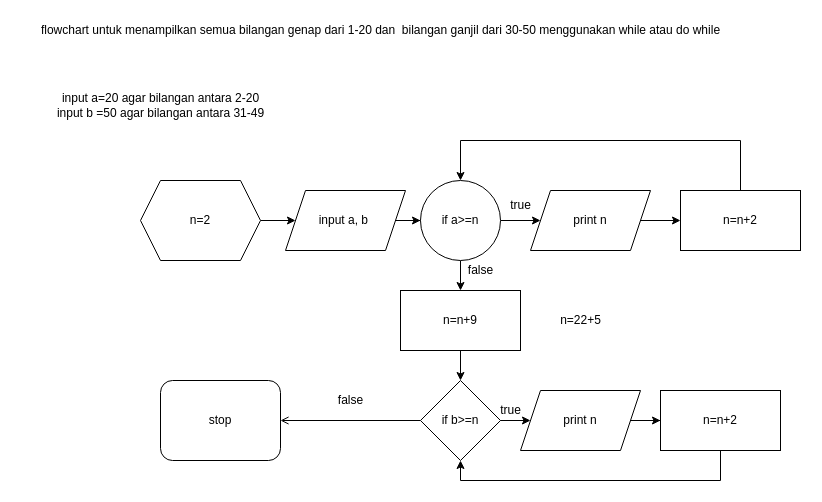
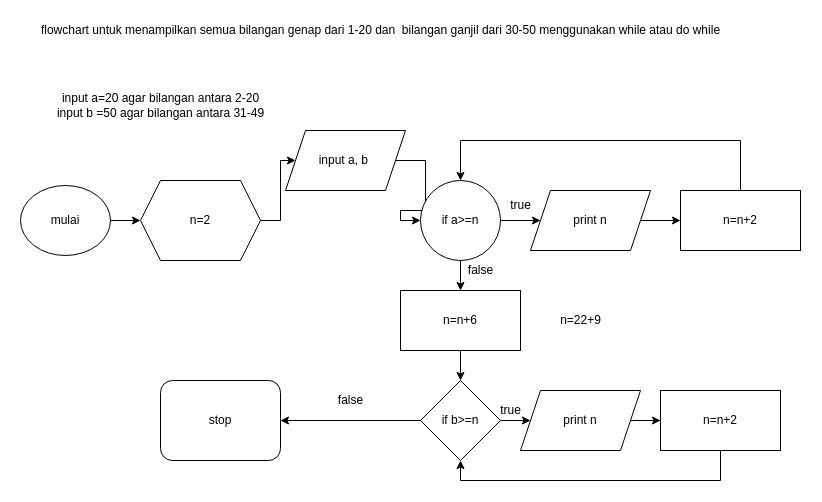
node "mulai": added
edge "mulai" -> "n=2": added
node "input a, b": moved (346, 221) -> (346, 161)
node "n=n+9": label "n=n+9" -> "n=n+6"
node "n=22+5": label "n=22+5" -> "n=22+9"
edge "if b>=n" -> "stop": arrowhead open -> classic
